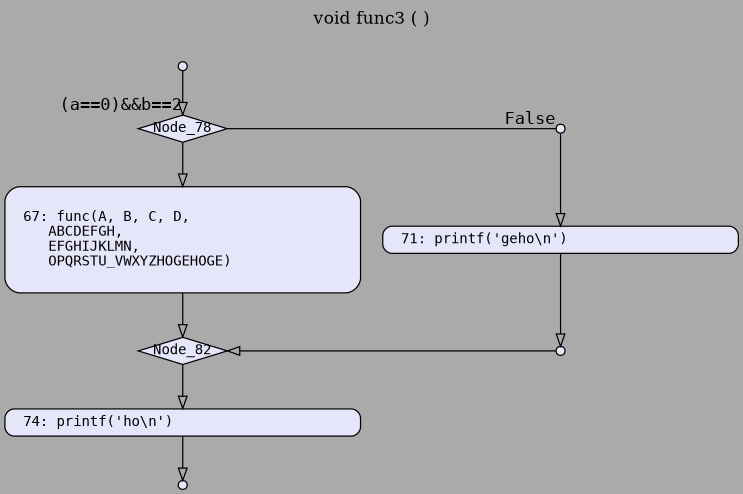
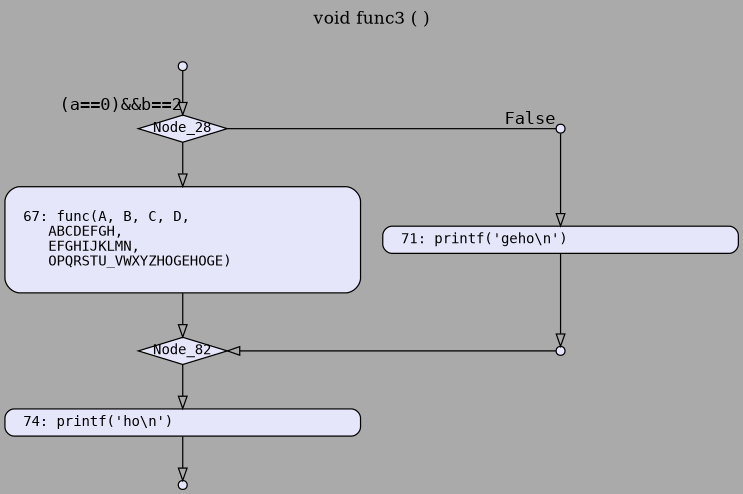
node "Node_78": label "Node_78" -> "Node_28"
